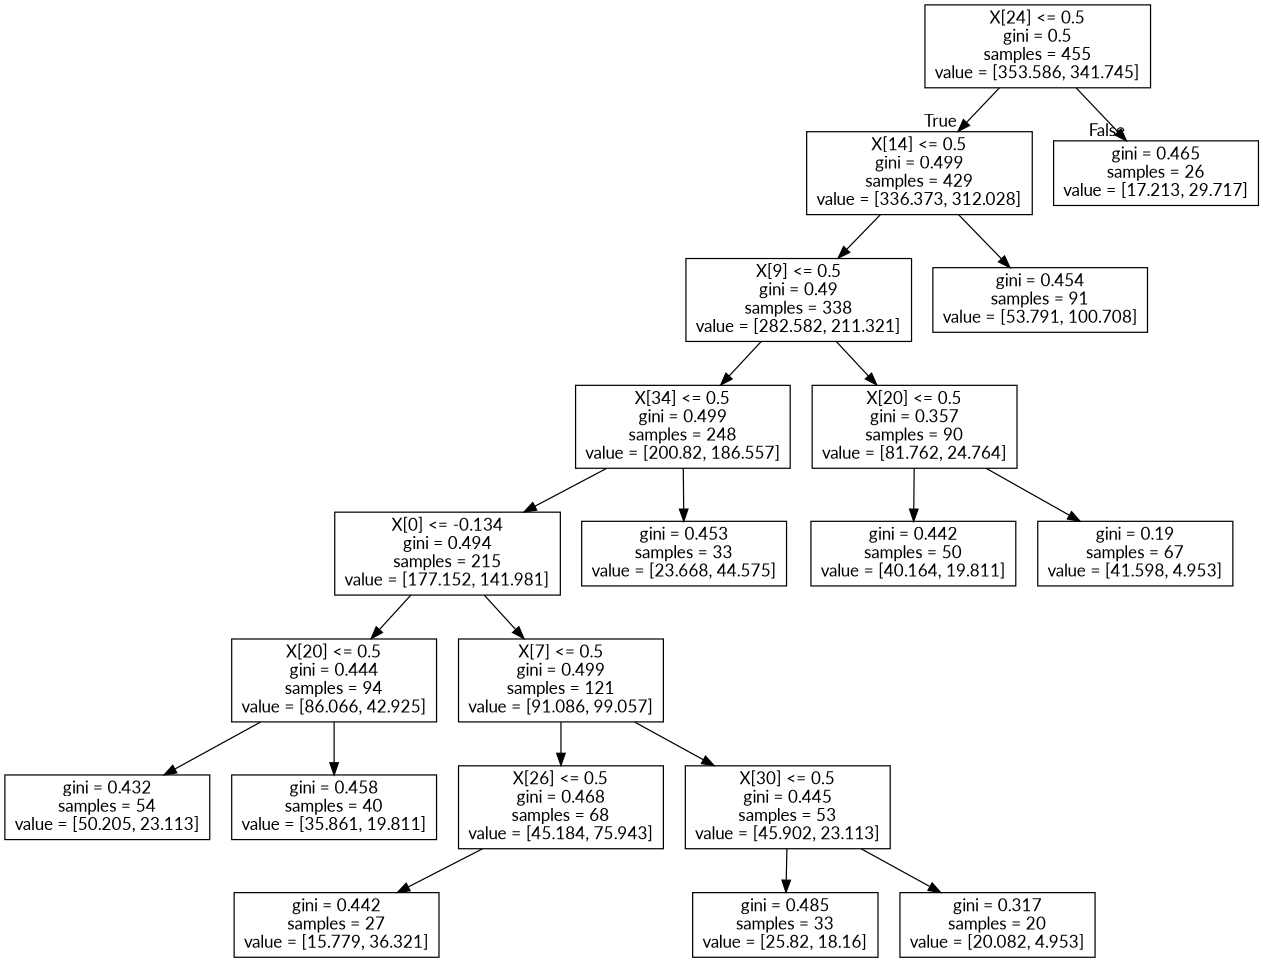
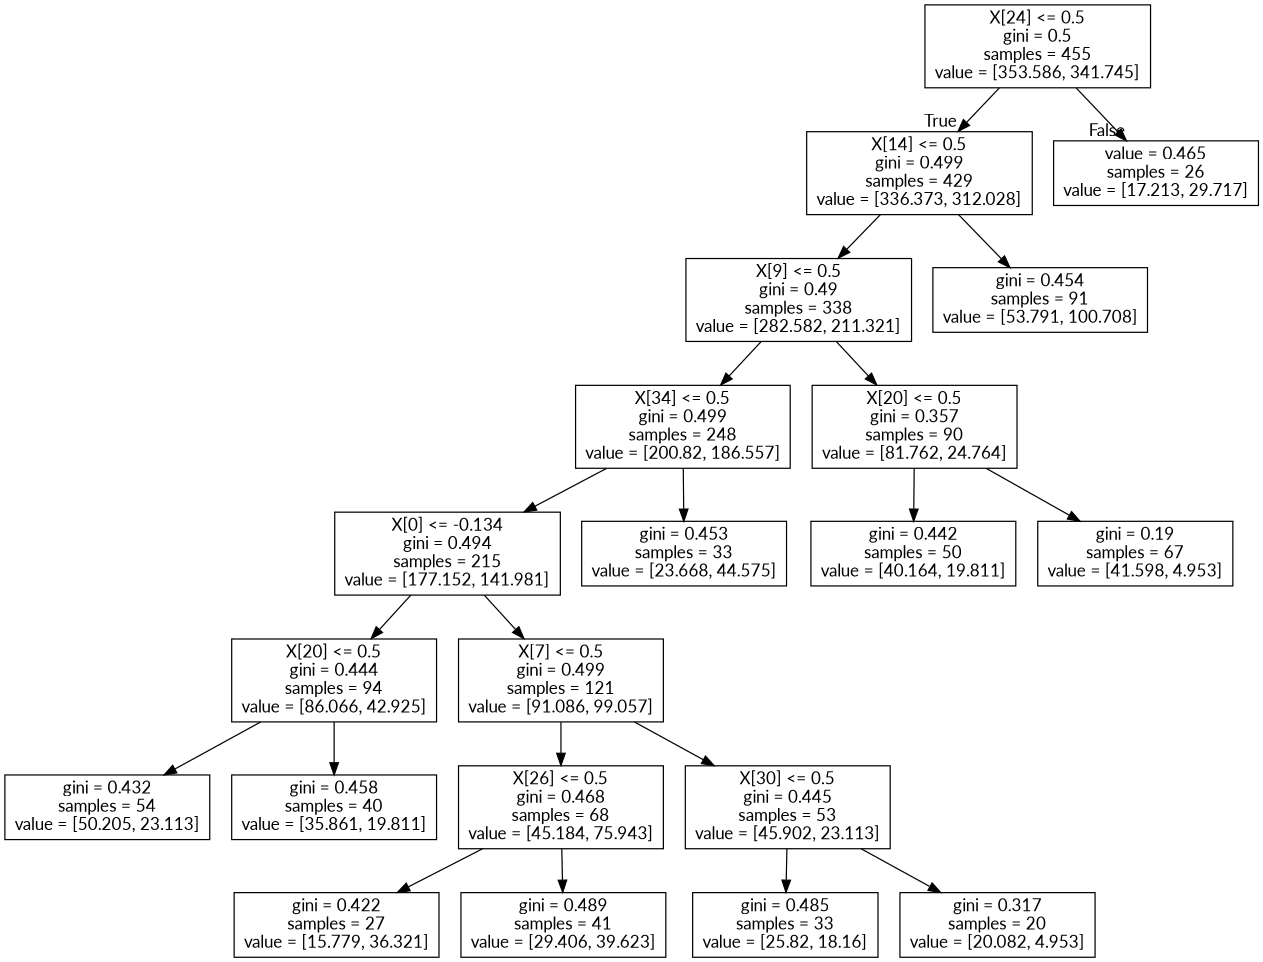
node "gini = 0.465 samples = 26 value = [17.213, 29.717]": label "gini = 0.465 samples = 26 value = [17.213, 29.717]" -> "value = 0.465 samples = 26 value = [17.213, 29.717]"
node "gini = 0.442 samples = 27 value = [15.779, 36.321]": label "gini = 0.442 samples = 27 value = [15.779, 36.321]" -> "gini = 0.422 samples = 27 value = [15.779, 36.321]"
node "gini = 0.489 samples = 41 value = [29.406, 39.623]": added
